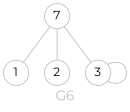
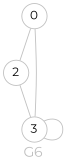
node "7": label "7" -> "0"
node "1": removed
edge "2" -- "3": added
